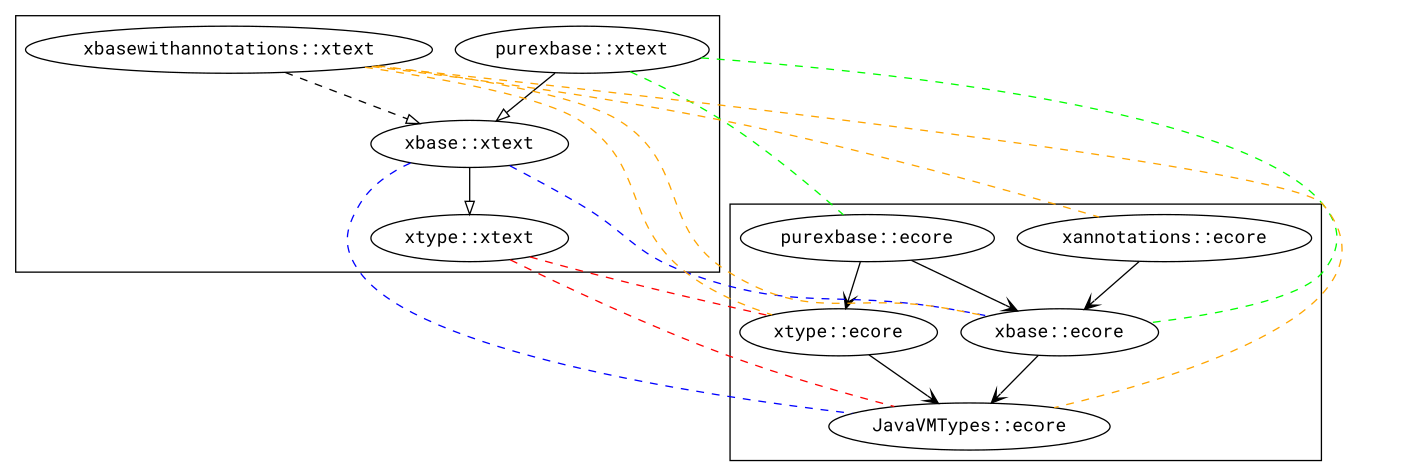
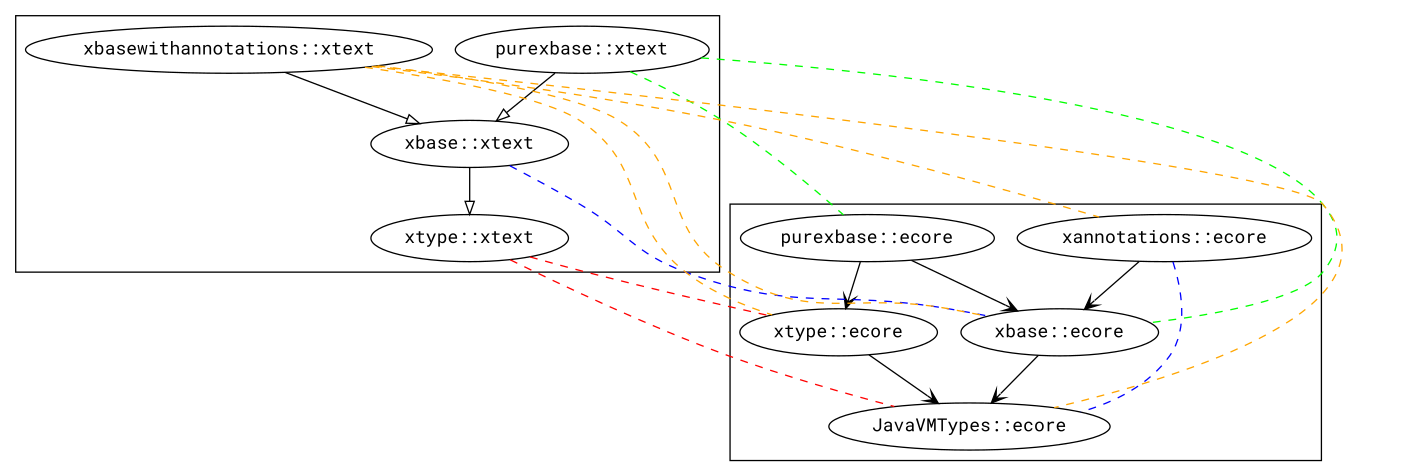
edge "xbasewithannotations::xtext" -> "xbase::xtext": style dashed -> solid
edge "xbase::xtext" -> "JavaVMTypes::ecore": now "xannotations::ecore" -> "JavaVMTypes::ecore"
